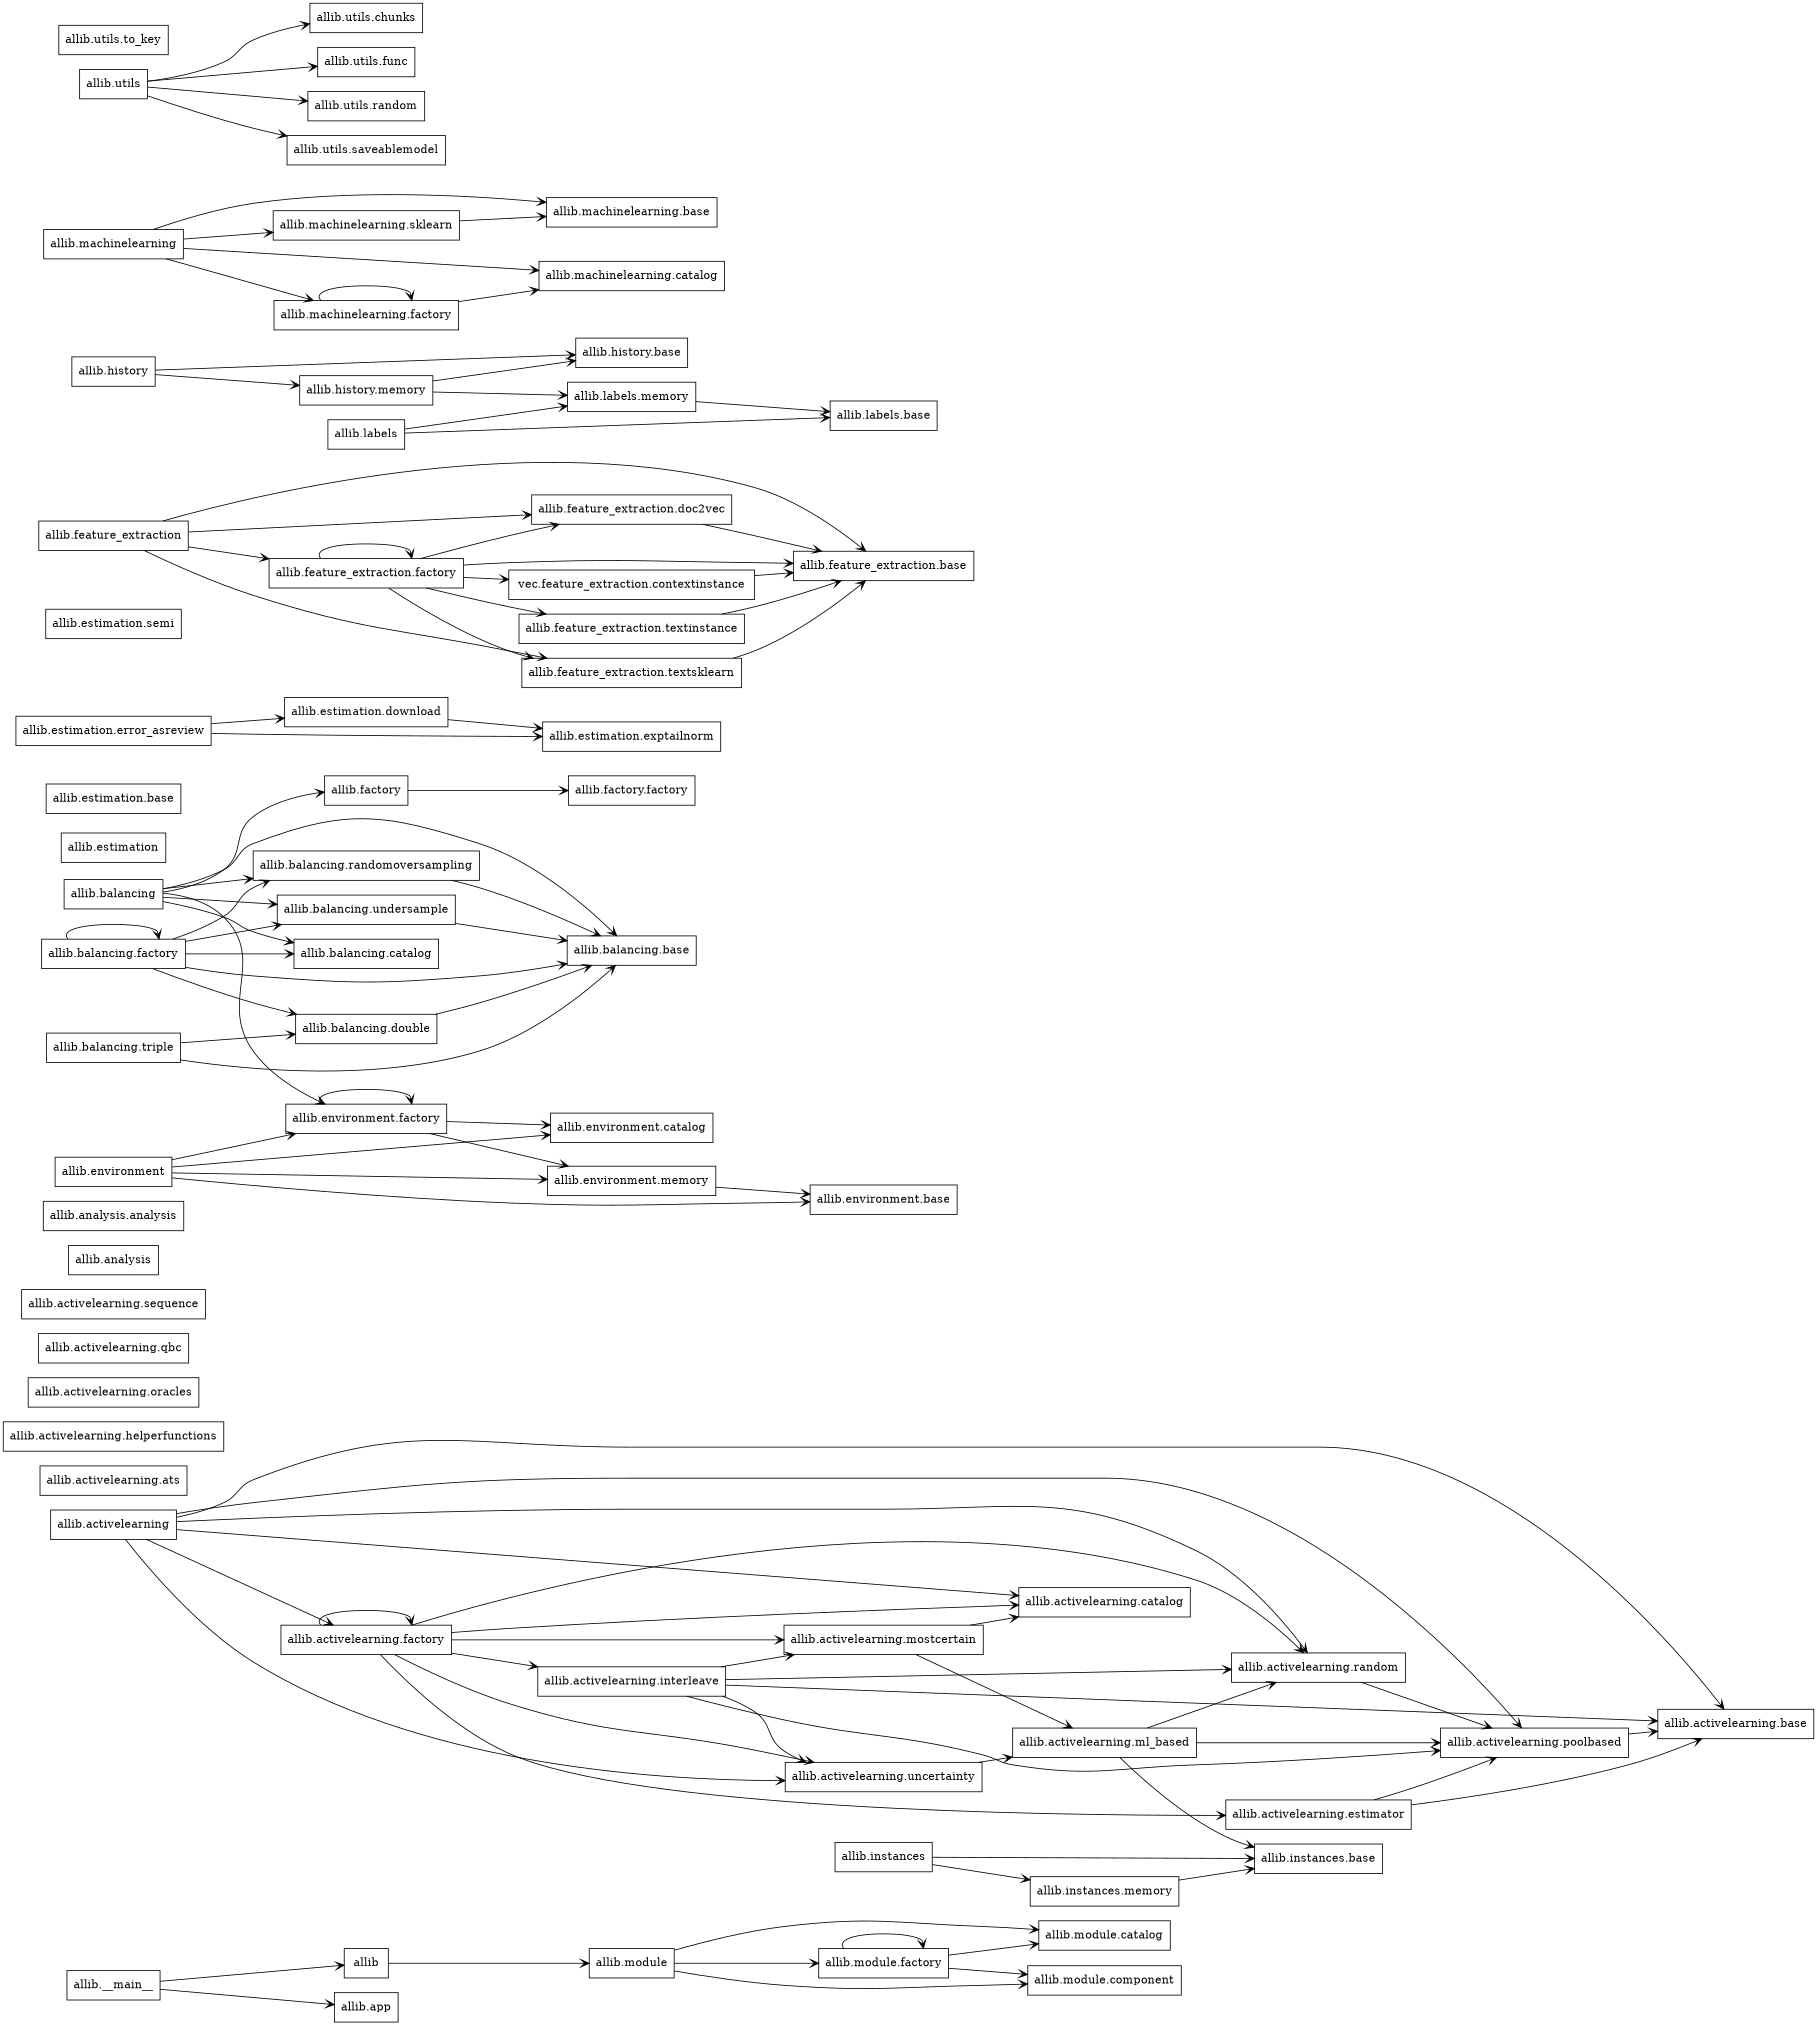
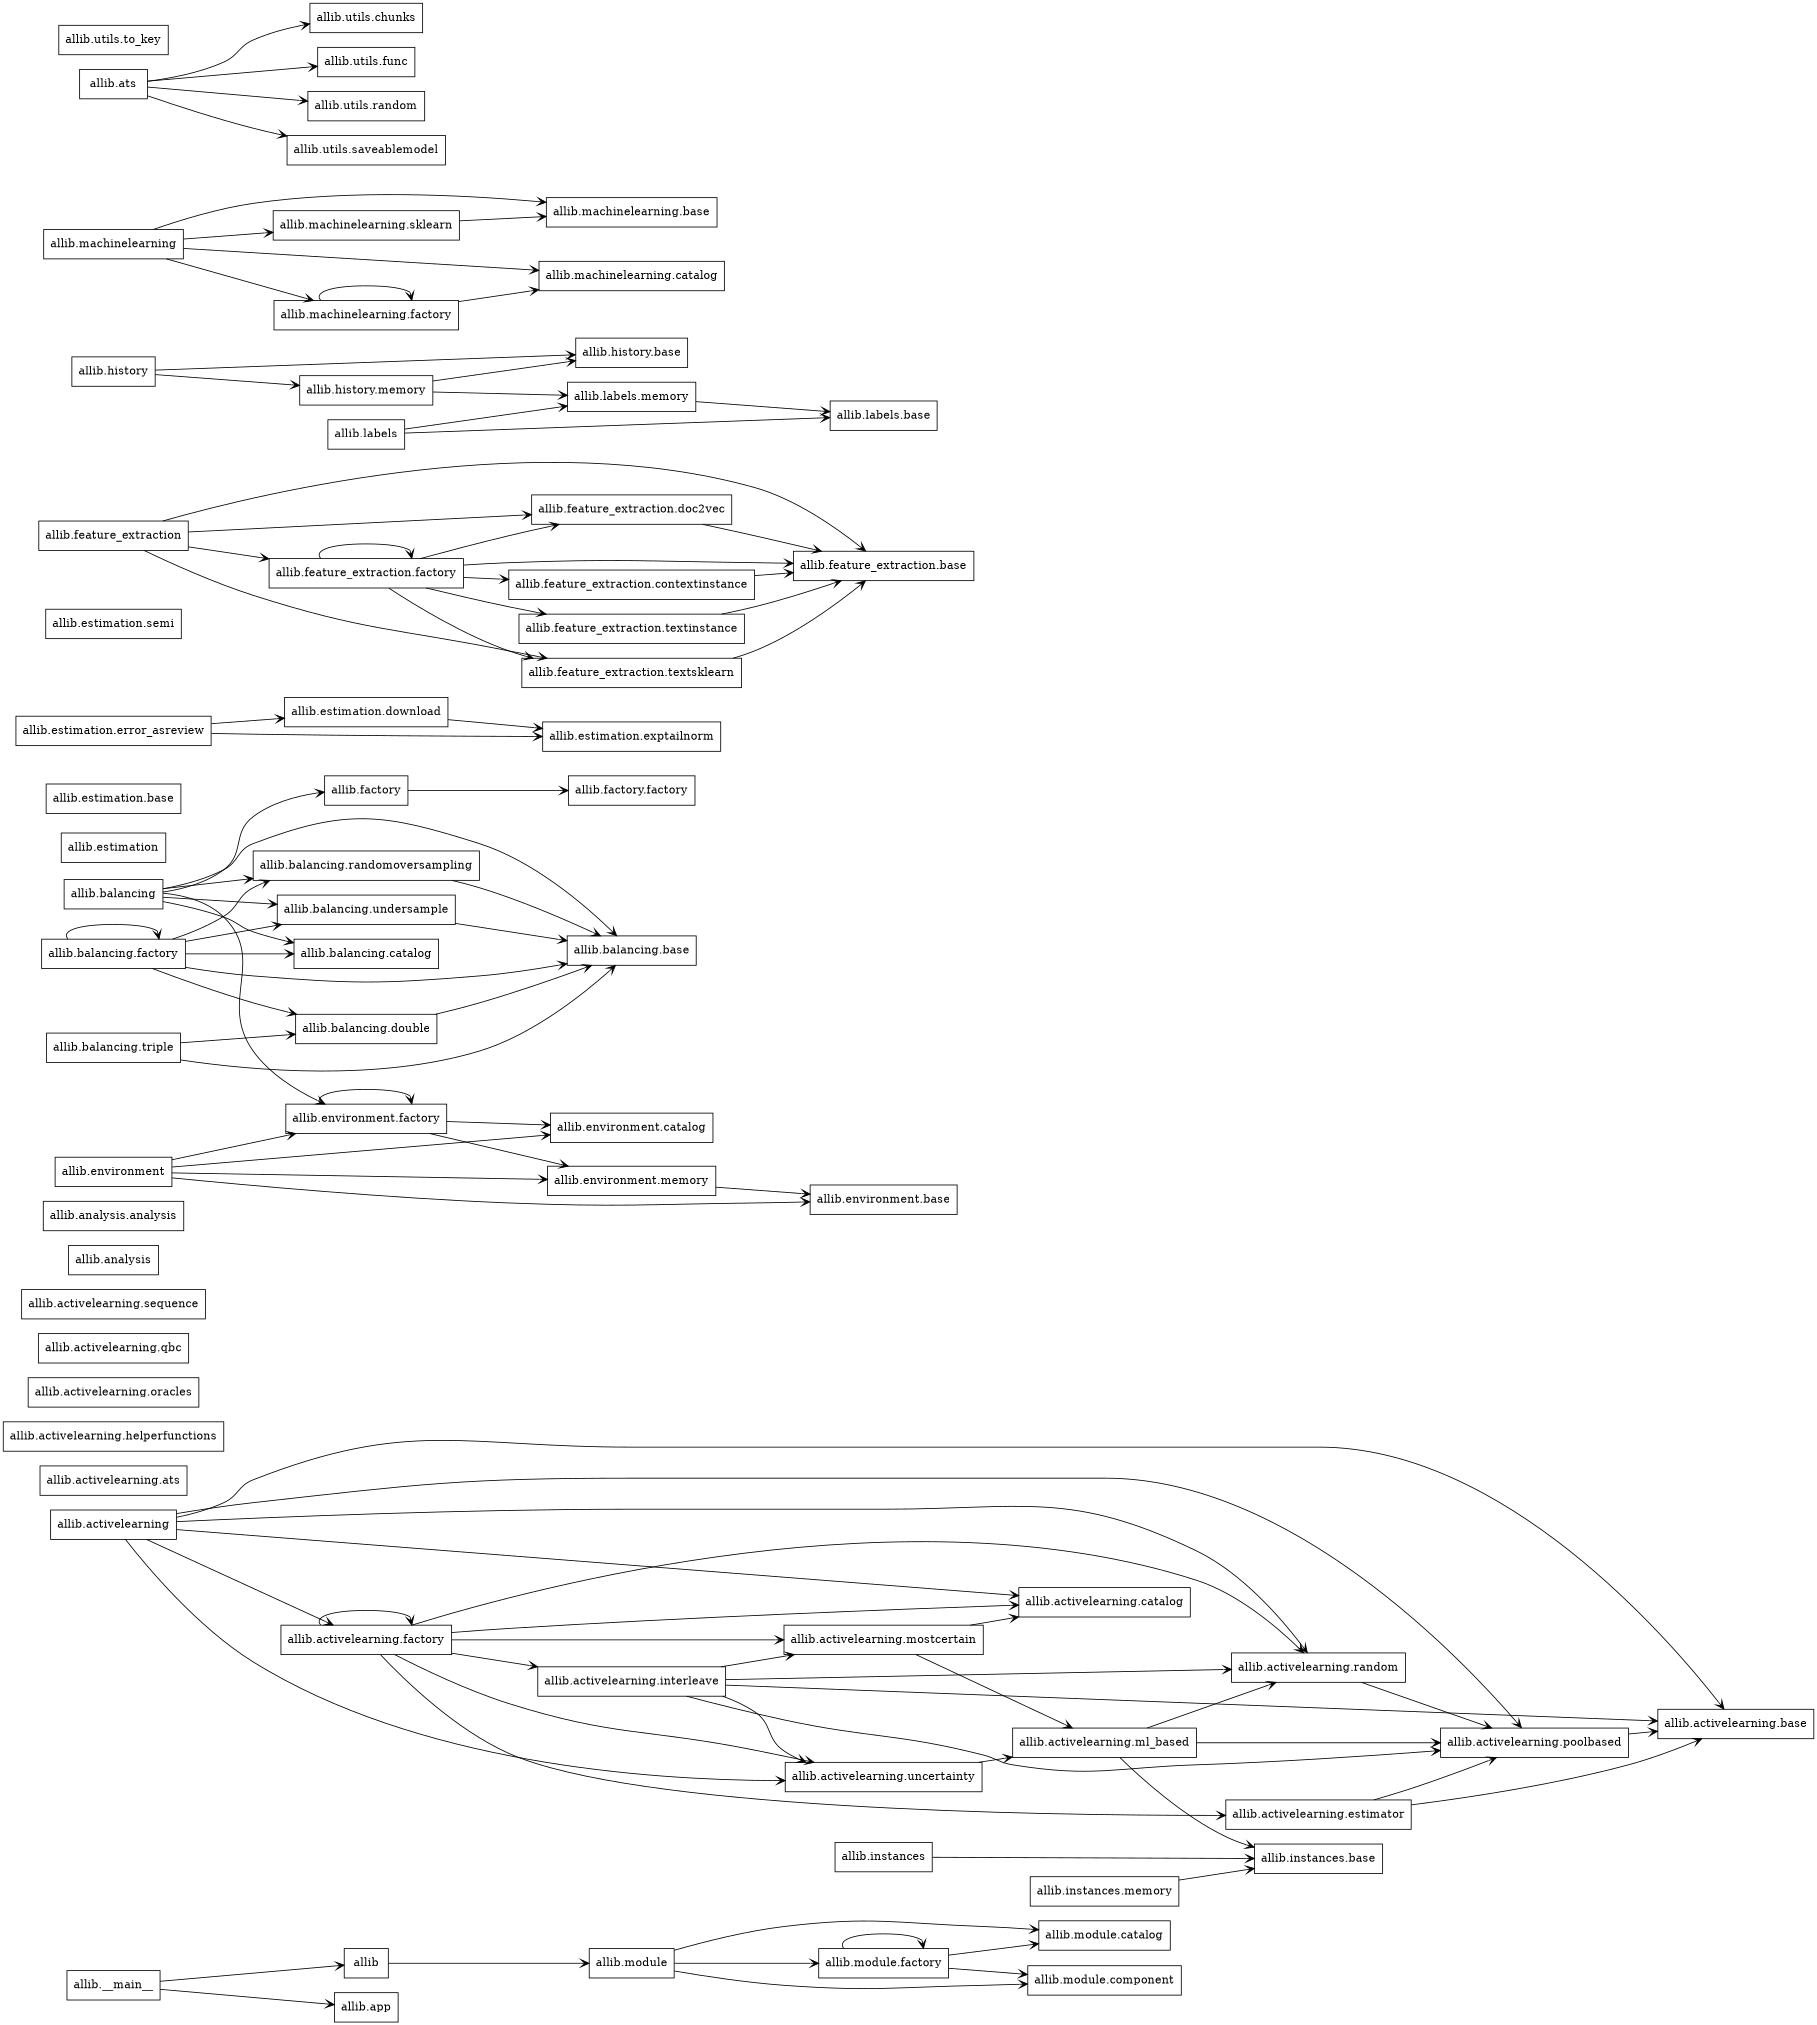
node "allib.utils": label "allib.utils" -> "allib.ats"
node "vec.feature_extraction.contextinstance": label "vec.feature_extraction.contextinstance" -> "allib.feature_extraction.contextinstance"
edge "allib.instances" -> "allib.instances.memory": removed
